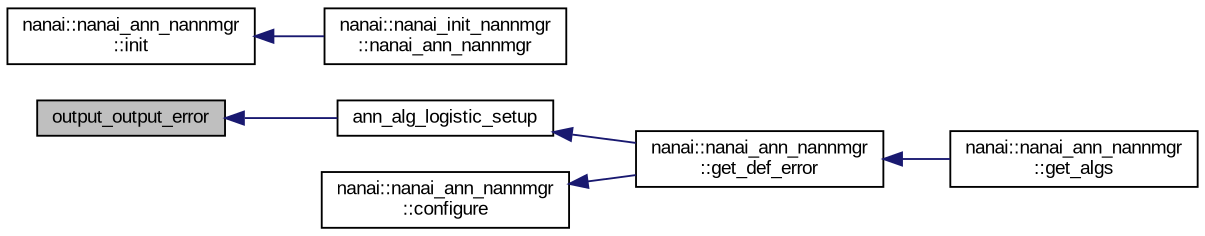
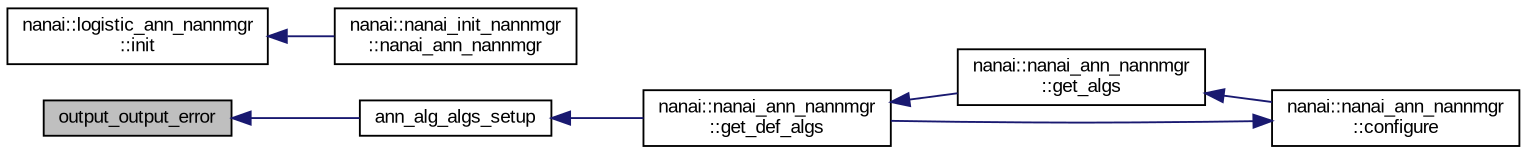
node "nanai::nanai_ann_nannmgr ::init": label "nanai::nanai_ann_nannmgr ::init" -> "nanai::logistic_ann_nannmgr ::init"
edge "nanai::nanai_ann_nannmgr ::configure" -> "nanai::nanai_ann_nannmgr ::get_algs": added
node "ann_alg_logistic_setup": label "ann_alg_logistic_setup" -> "ann_alg_algs_setup"
node "nanai::nanai_ann_nannmgr ::get_def_error": label "nanai::nanai_ann_nannmgr ::get_def_error" -> "nanai::nanai_ann_nannmgr ::get_def_algs"
